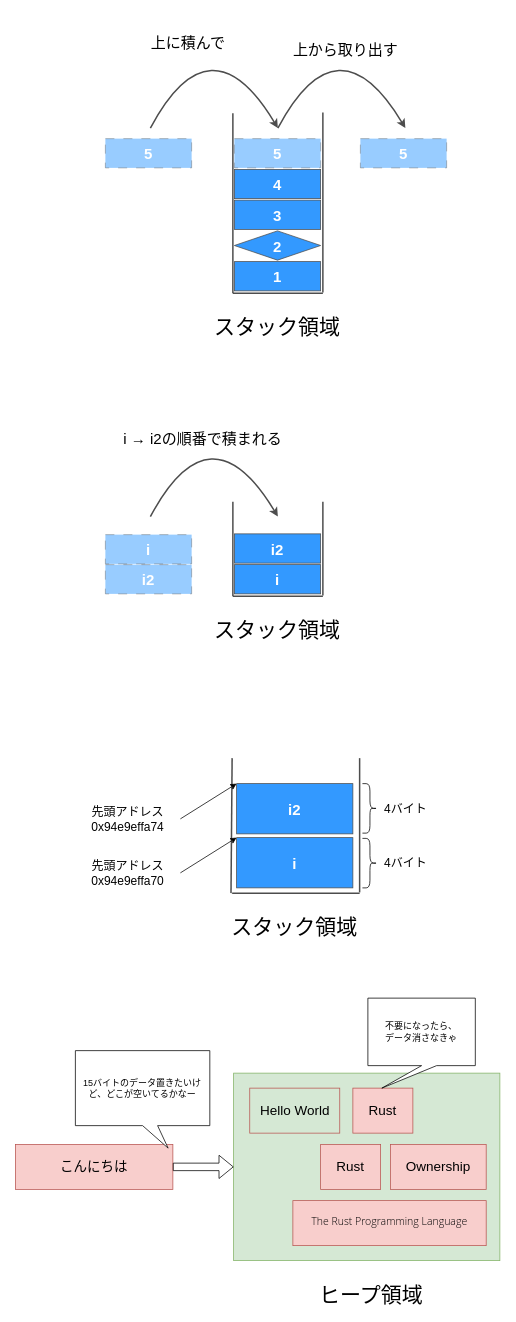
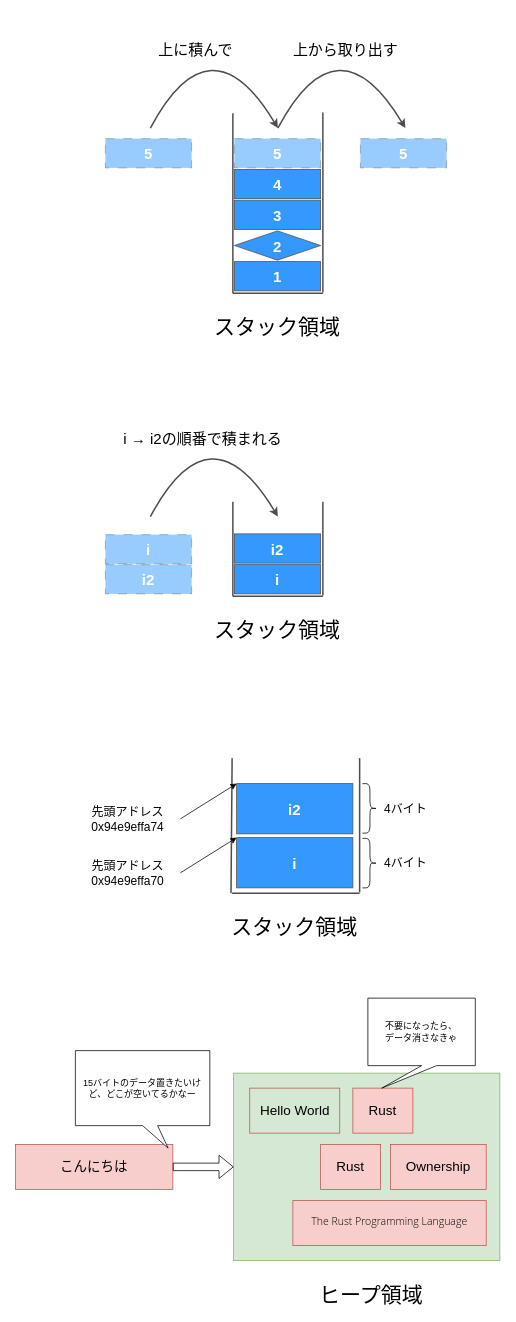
node "上に積んで": moved (188, 42) -> (196, 49)
